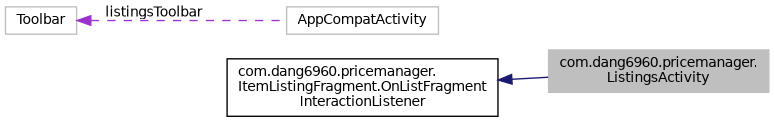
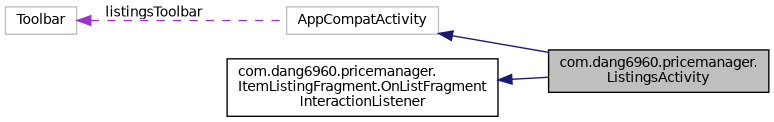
edge "com.dang6960.pricemanager. ListingsActivity" -> "AppCompatActivity": added
node "com.dang6960.pricemanager. ListingsActivity": color grey75 -> black
